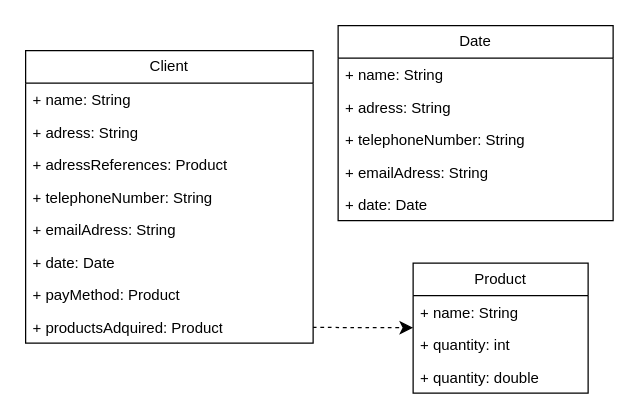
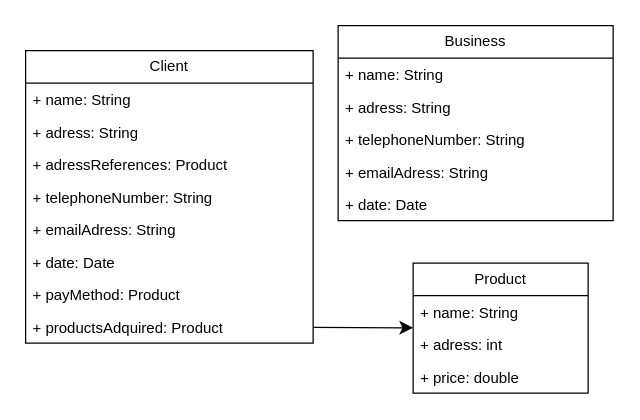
node "Date": label "Date" -> "Business"
edge "+ productsAdquired: Product" -> "Product": style dashed -> solid
node "+ quantity: int": label "+ quantity: int" -> "+ adress: int"
node "+ quantity: double": label "+ quantity: double" -> "+ price: double"
